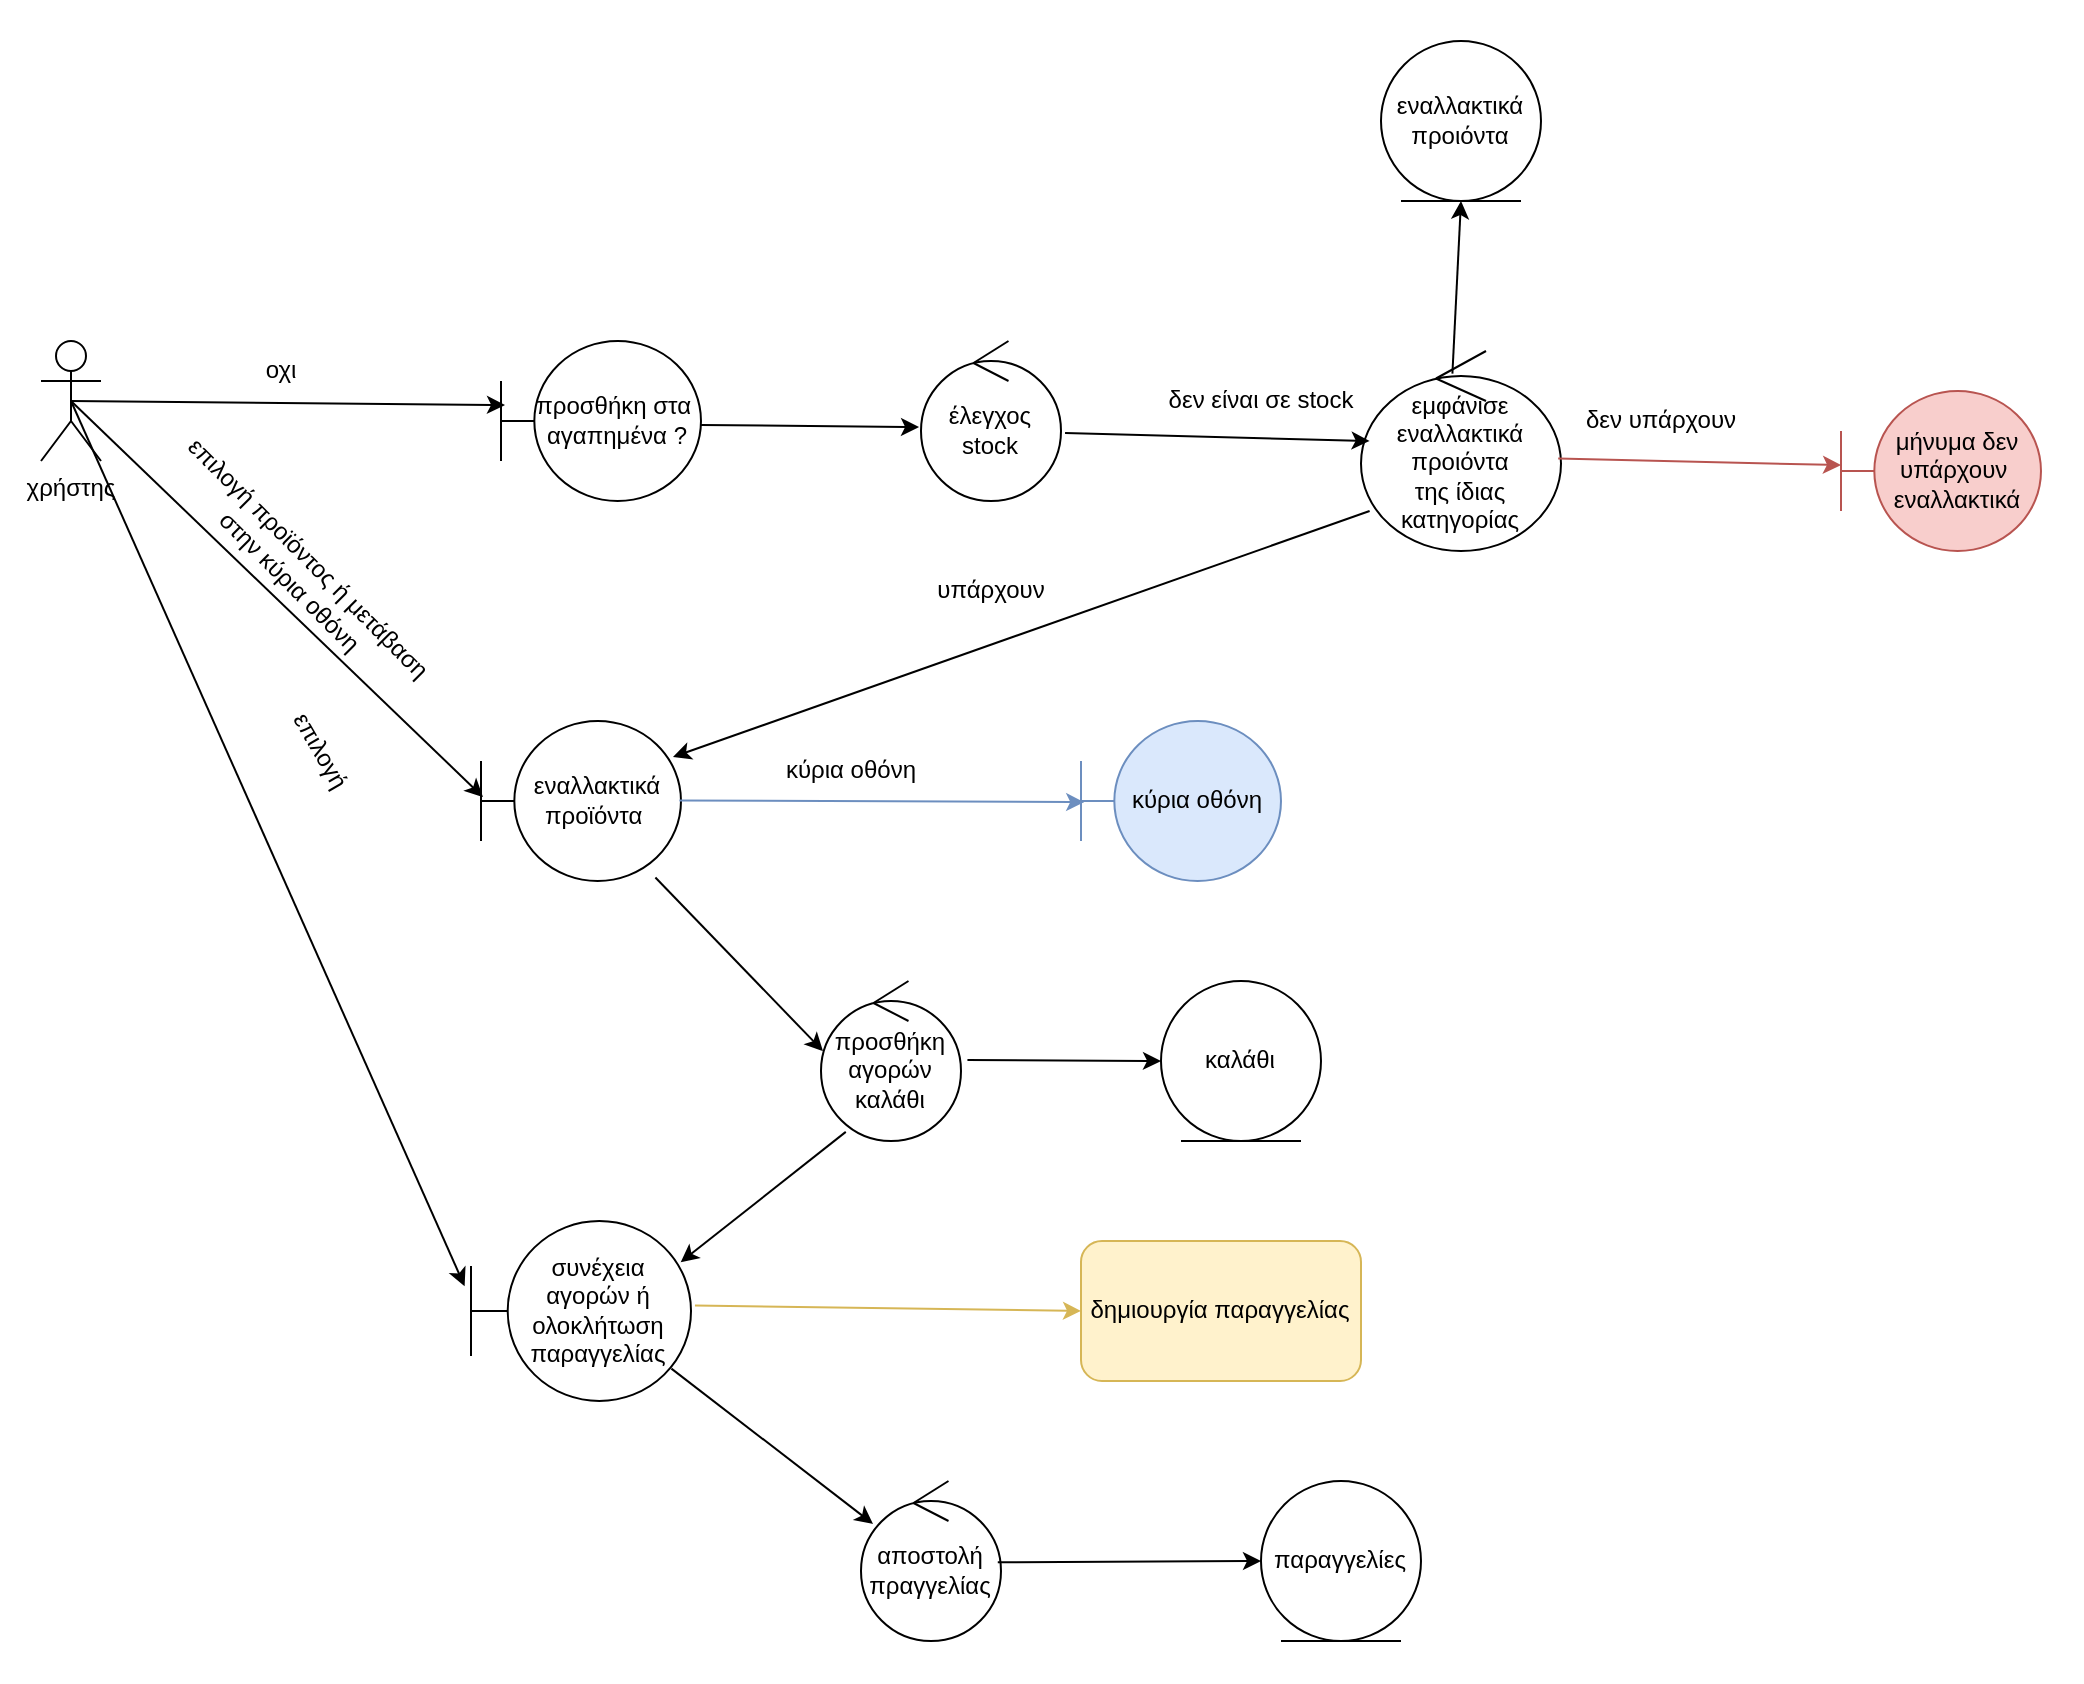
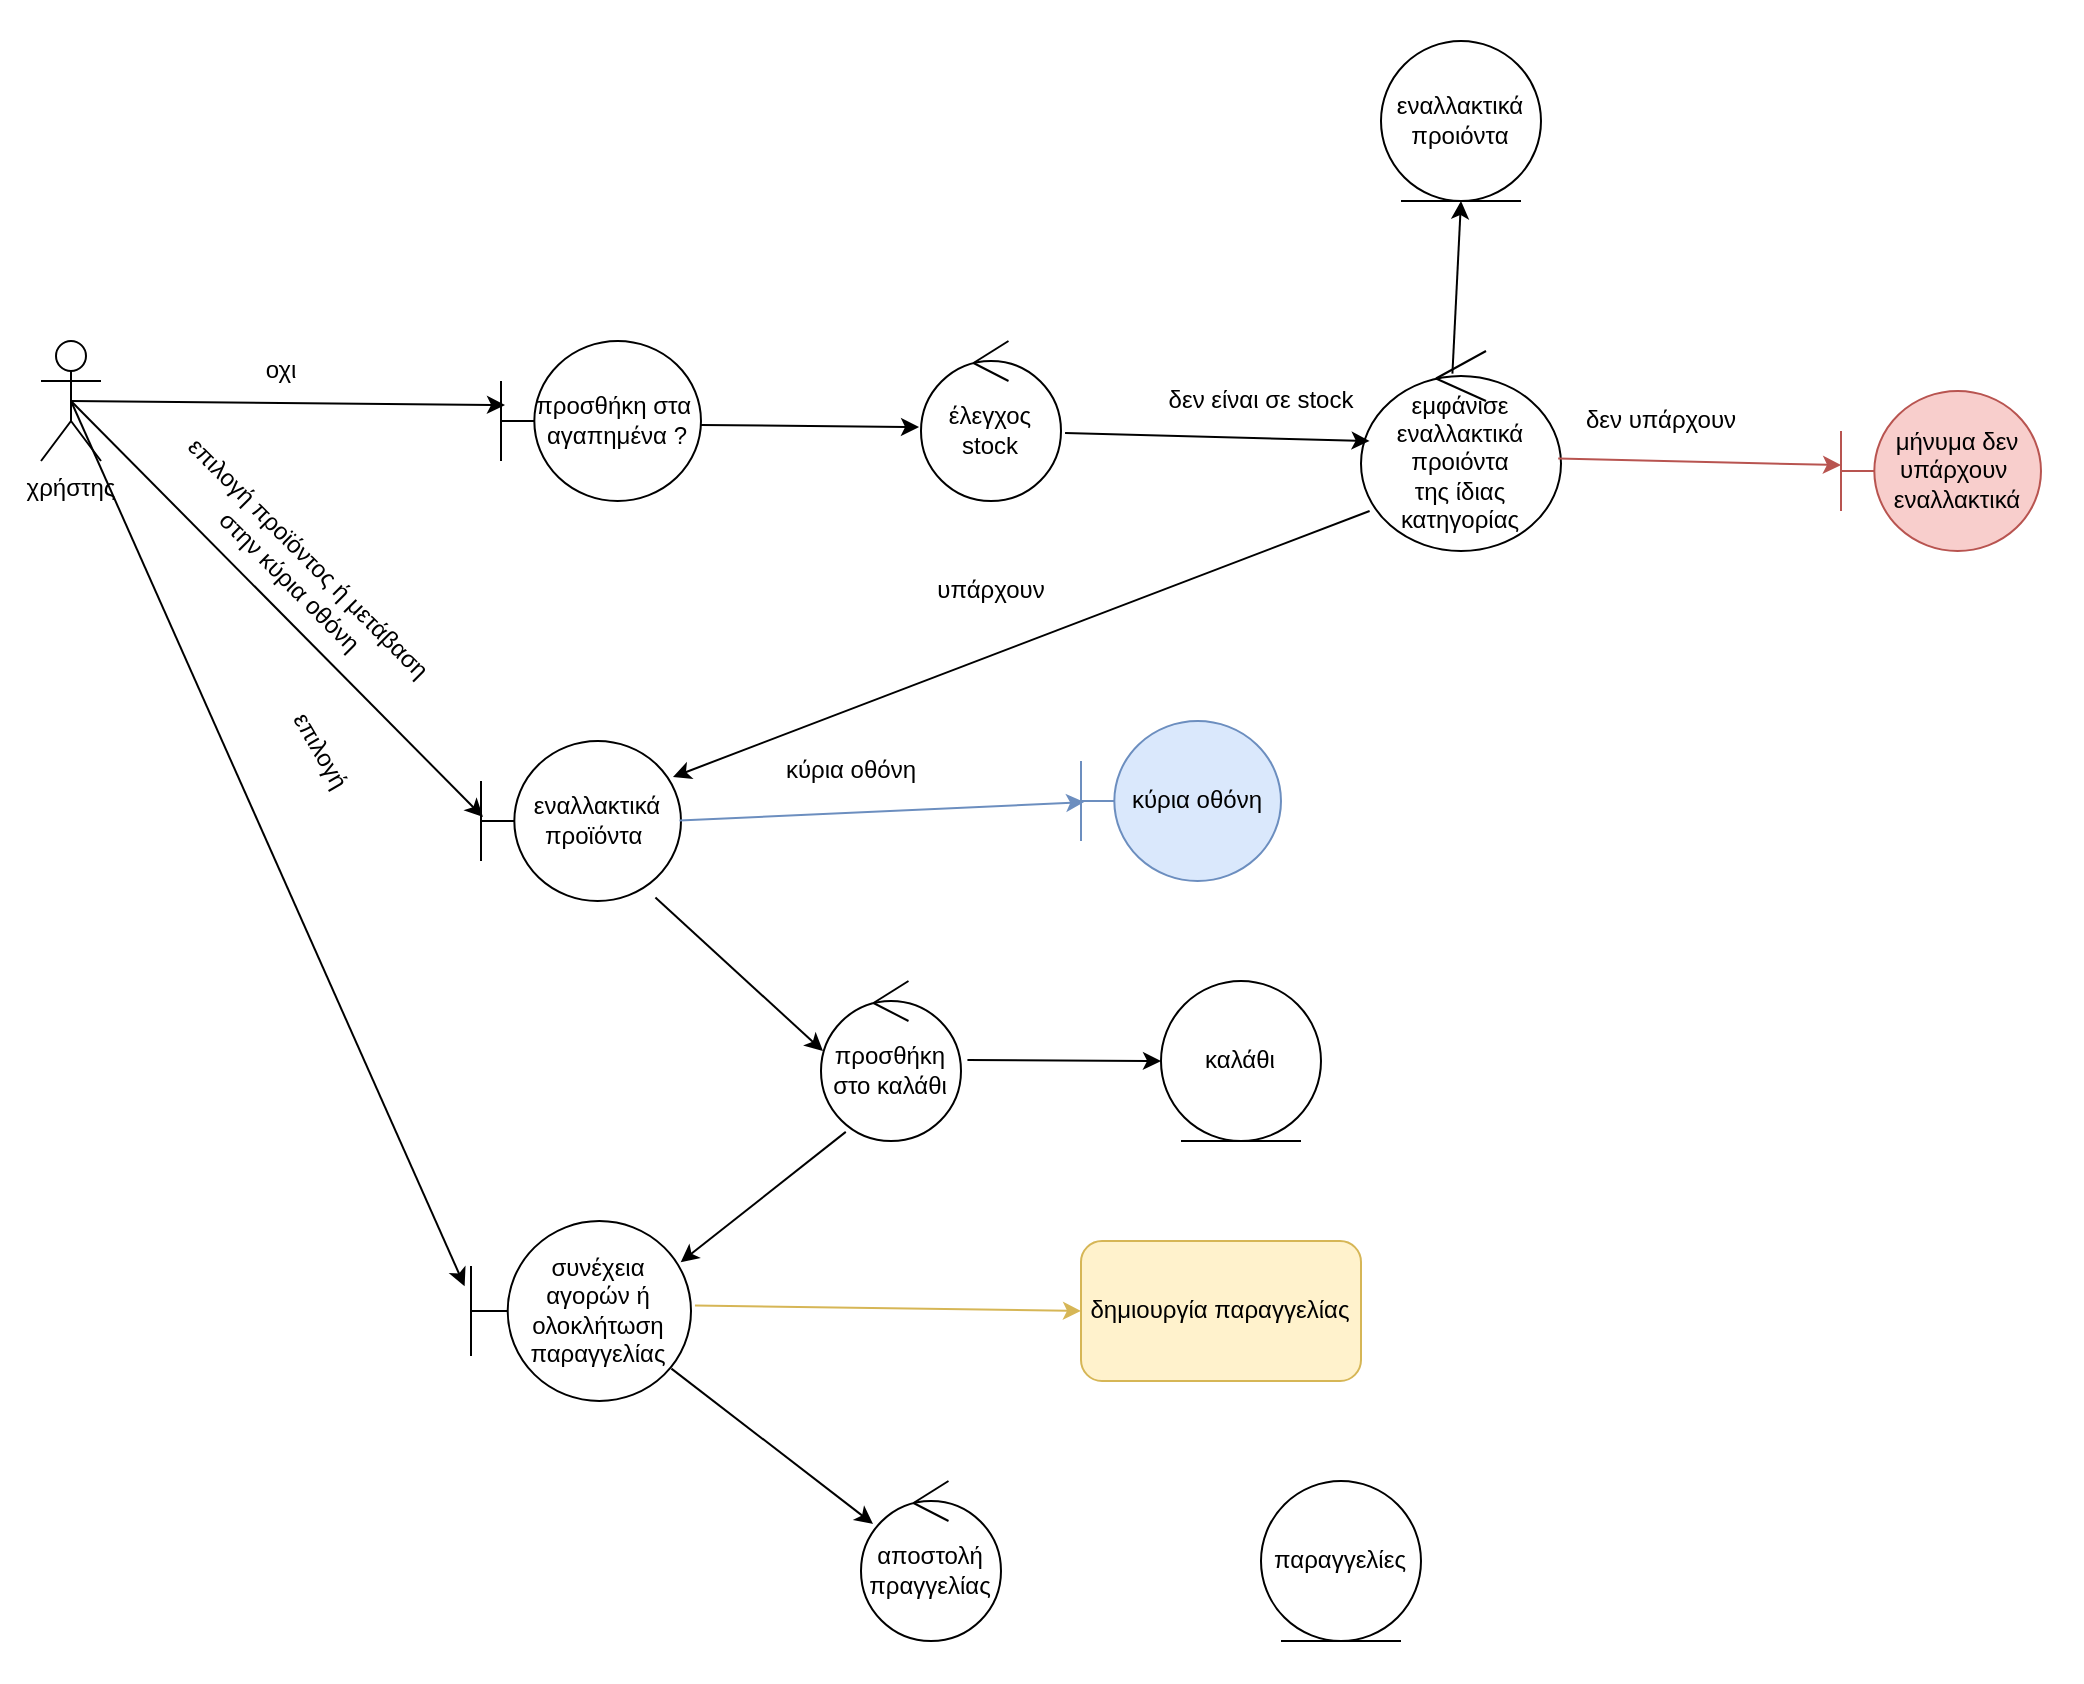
node "εναλλακτικά προϊόντα": moved (581, 801) -> (581, 821)
node "προσθήκη αγορών καλάθι": label "προσθήκη αγορών καλάθι" -> "προσθήκη στο καλάθι"
edge "αποστολή πραγγελίας" -> "παραγγελίες": removed
